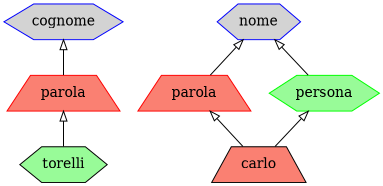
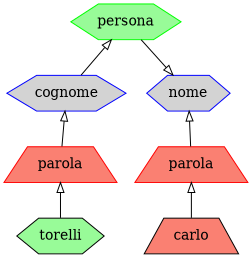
edge "carlo" -> "persona": now "cognome" -> "persona"
